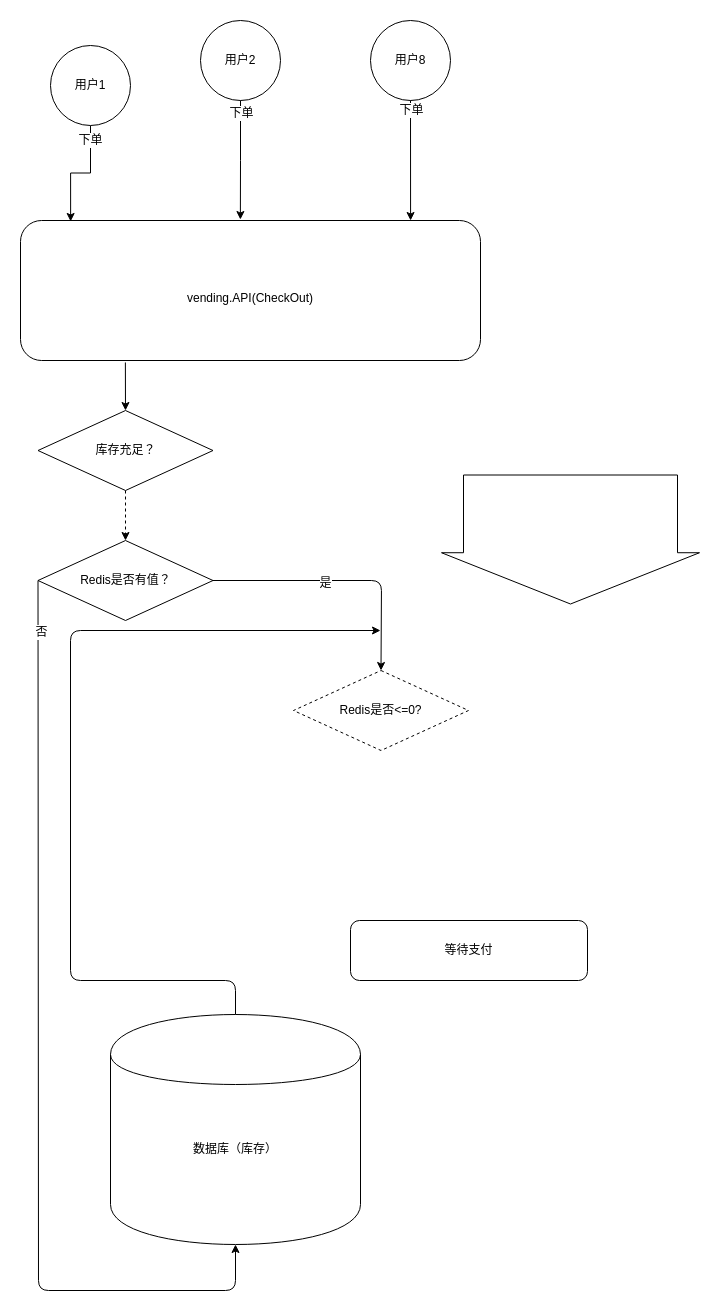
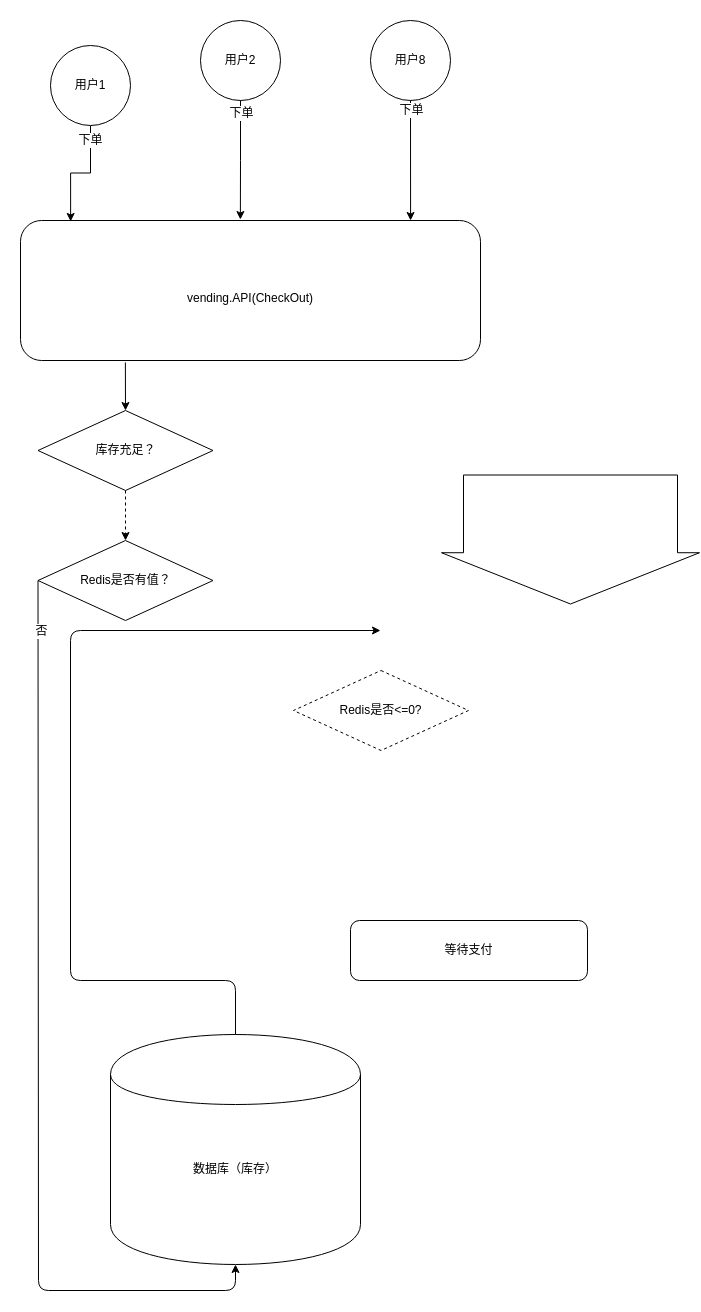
edge "Redis是否有值？" -> "Redis是否<=0?": removed, label "是"
node "数据库（库存）": moved (236, 1130) -> (236, 1150)
